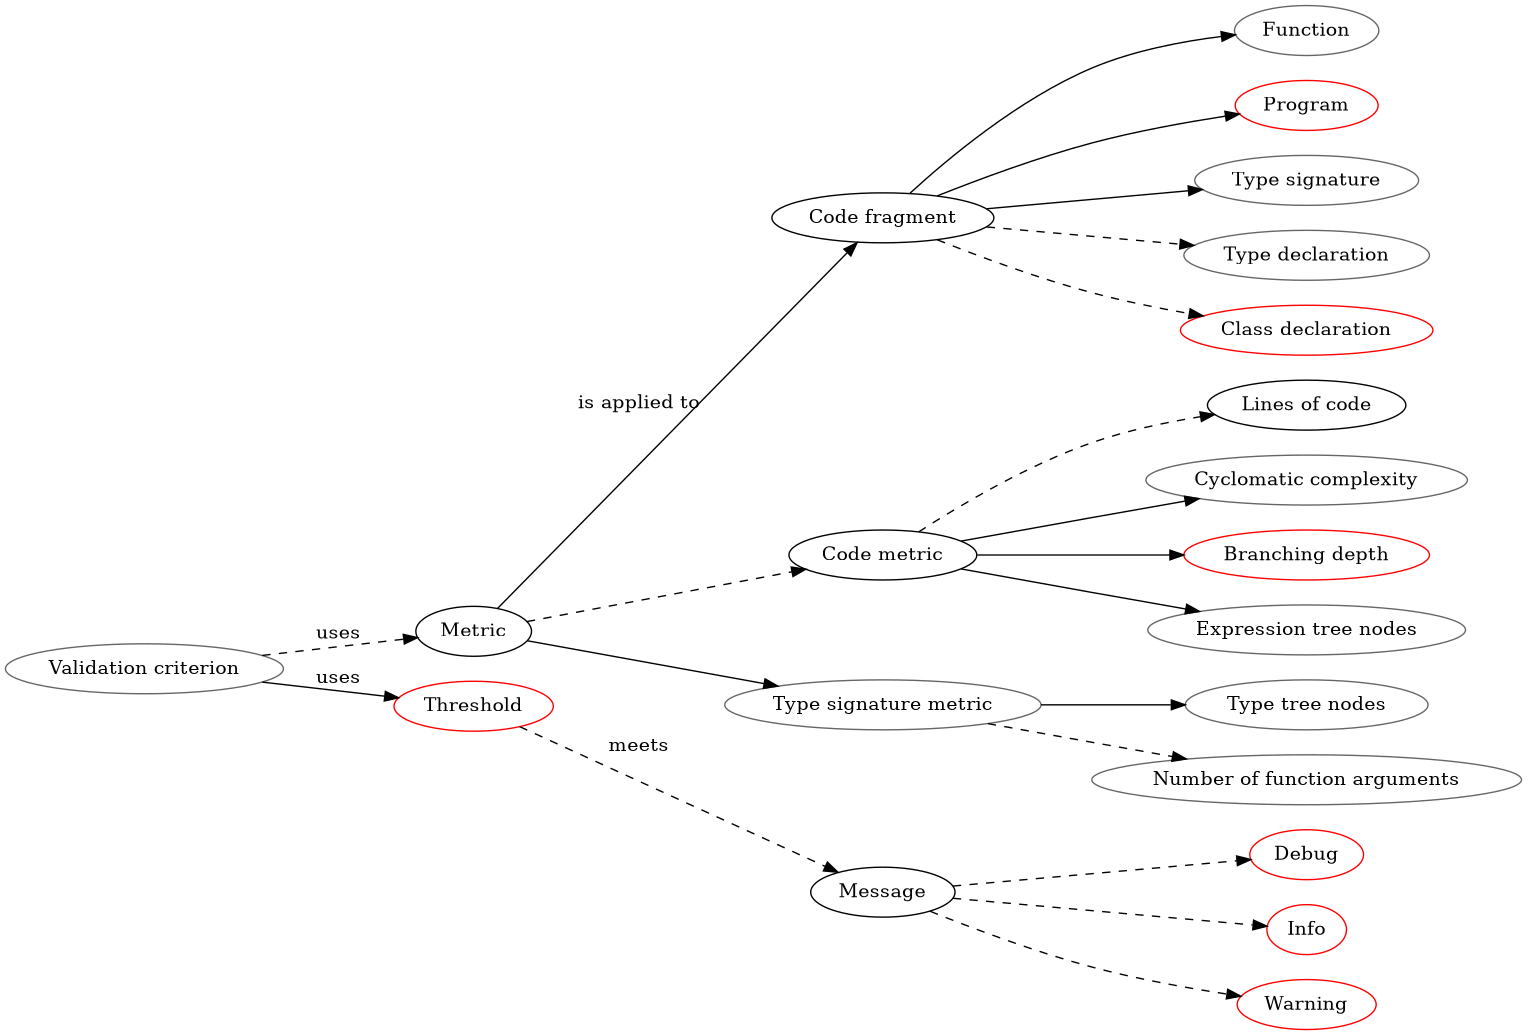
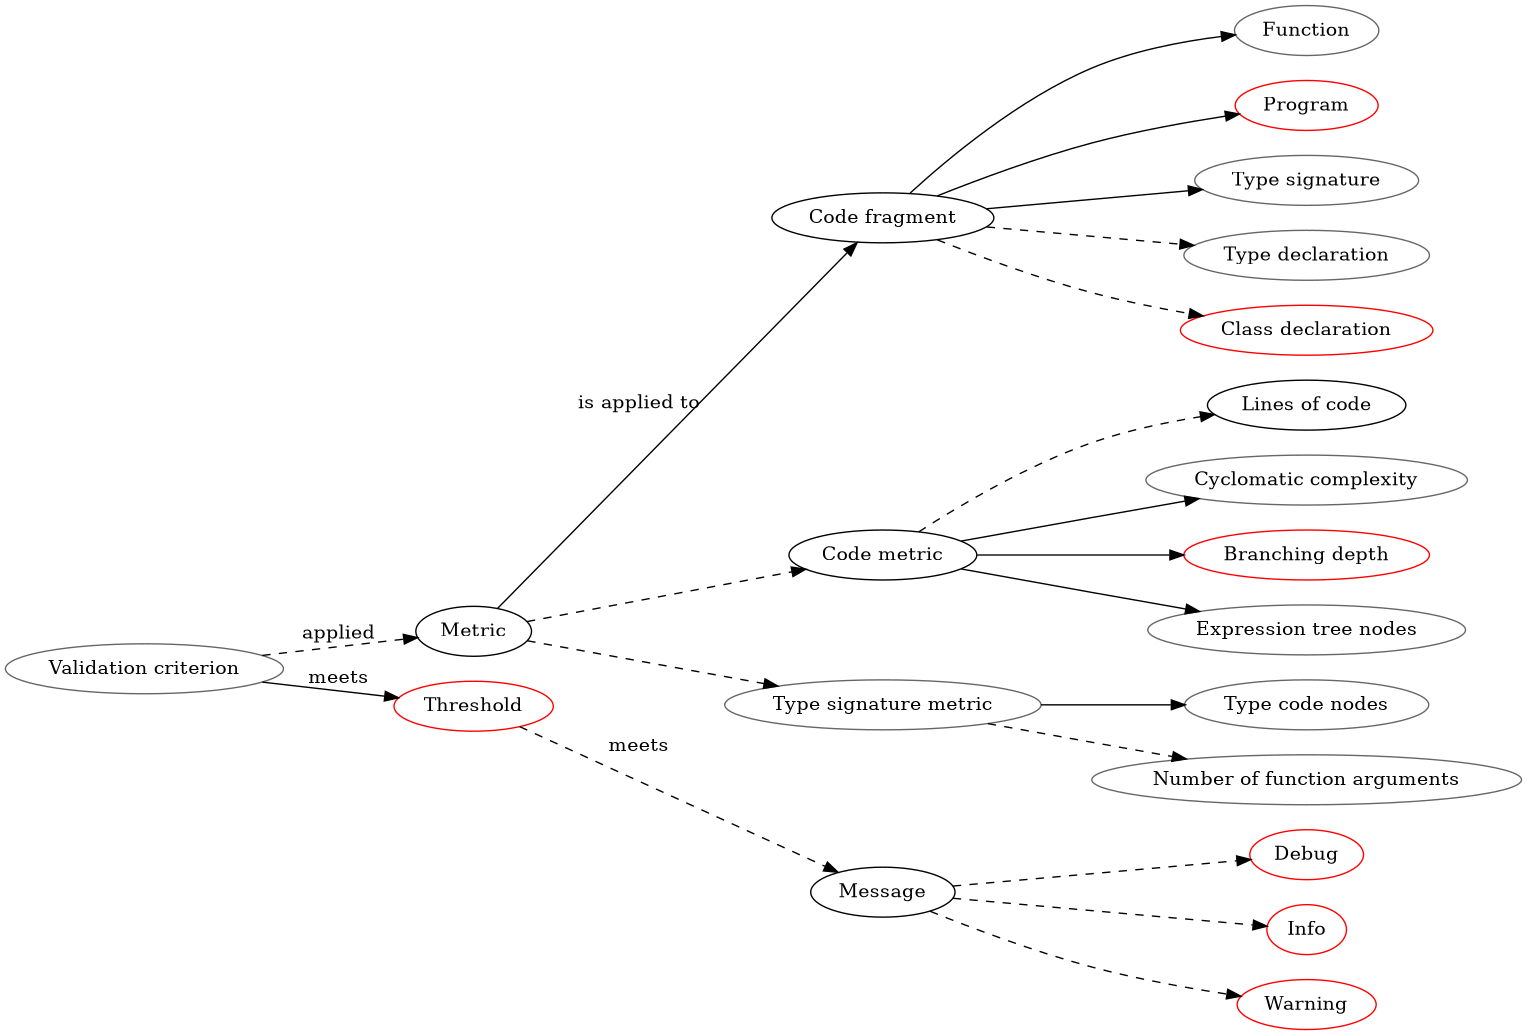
edge "Validation criterion" -> "Metric": label "uses" -> "applied"
edge "Metric" -> "Type signature metric": style solid -> dashed
edge "Validation criterion" -> "Threshold": label "uses" -> "meets"
node "Type tree nodes": label "Type tree nodes" -> "Type code nodes"
